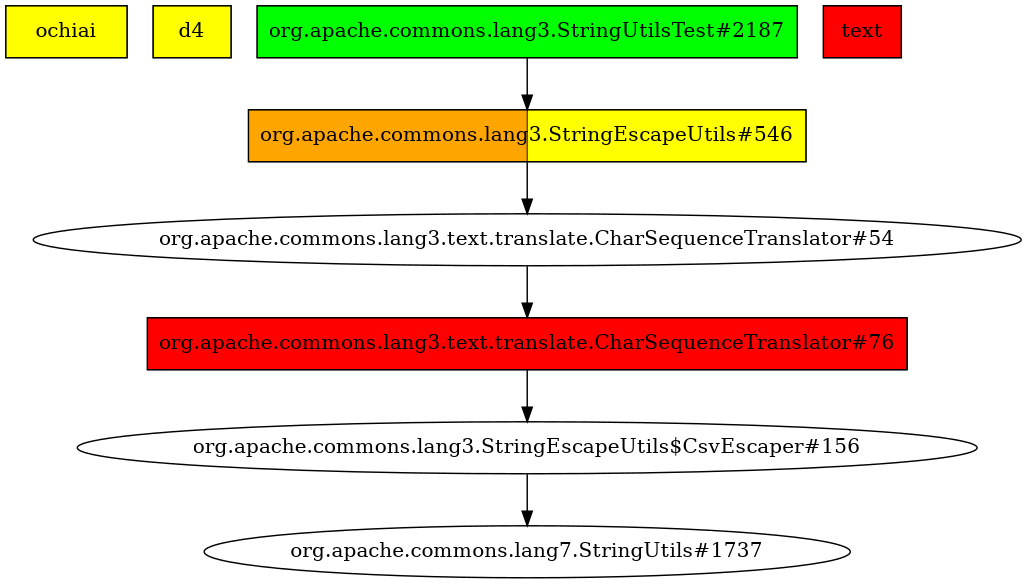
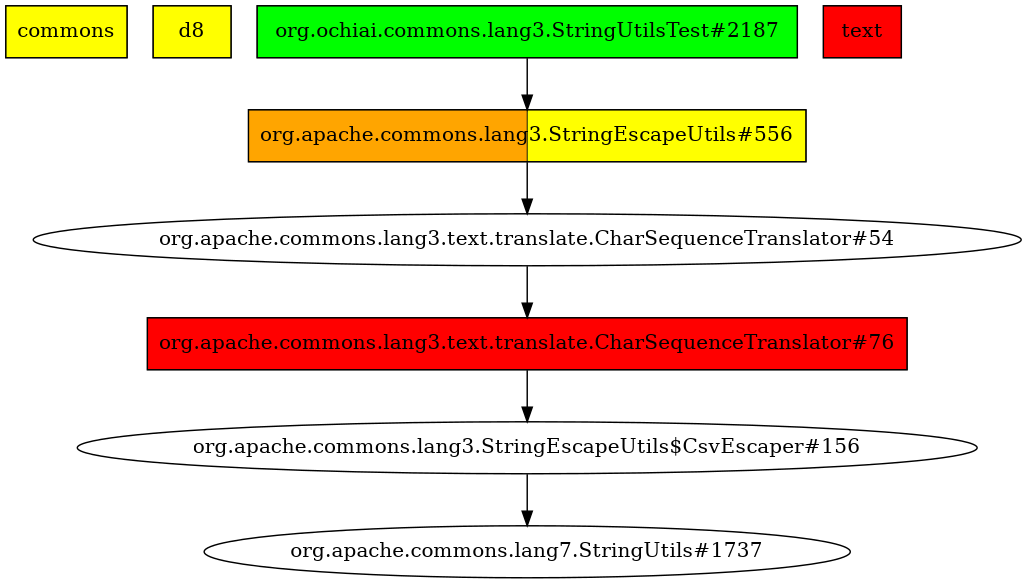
node "ochiai": label "ochiai" -> "commons"
node "d4": label "d4" -> "d8"
node "org.apache.commons.lang3.StringUtilsTest#2187": label "org.apache.commons.lang3.StringUtilsTest#2187" -> "org.ochiai.commons.lang3.StringUtilsTest#2187"
node "org.apache.commons.lang3.StringEscapeUtils#546": label "org.apache.commons.lang3.StringEscapeUtils#546" -> "org.apache.commons.lang3.StringEscapeUtils#556"
